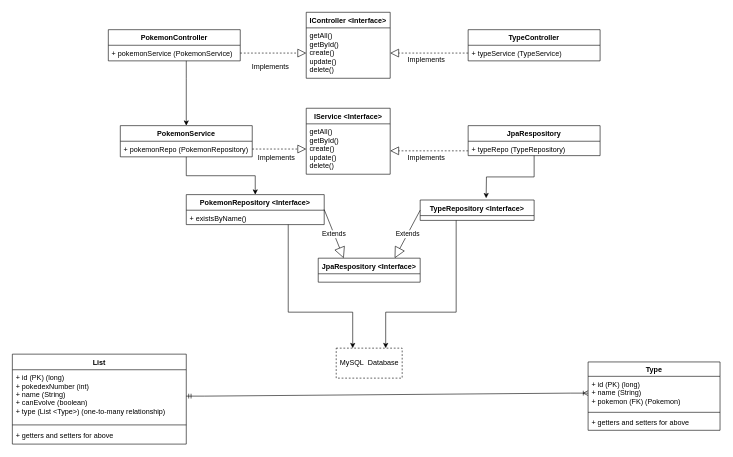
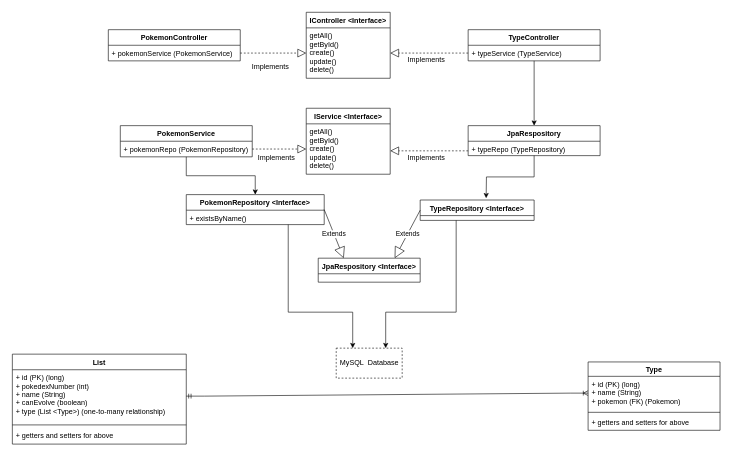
edge "PokemonController" -> "PokemonService": removed
edge "TypeController" -> "JpaRespository": added
